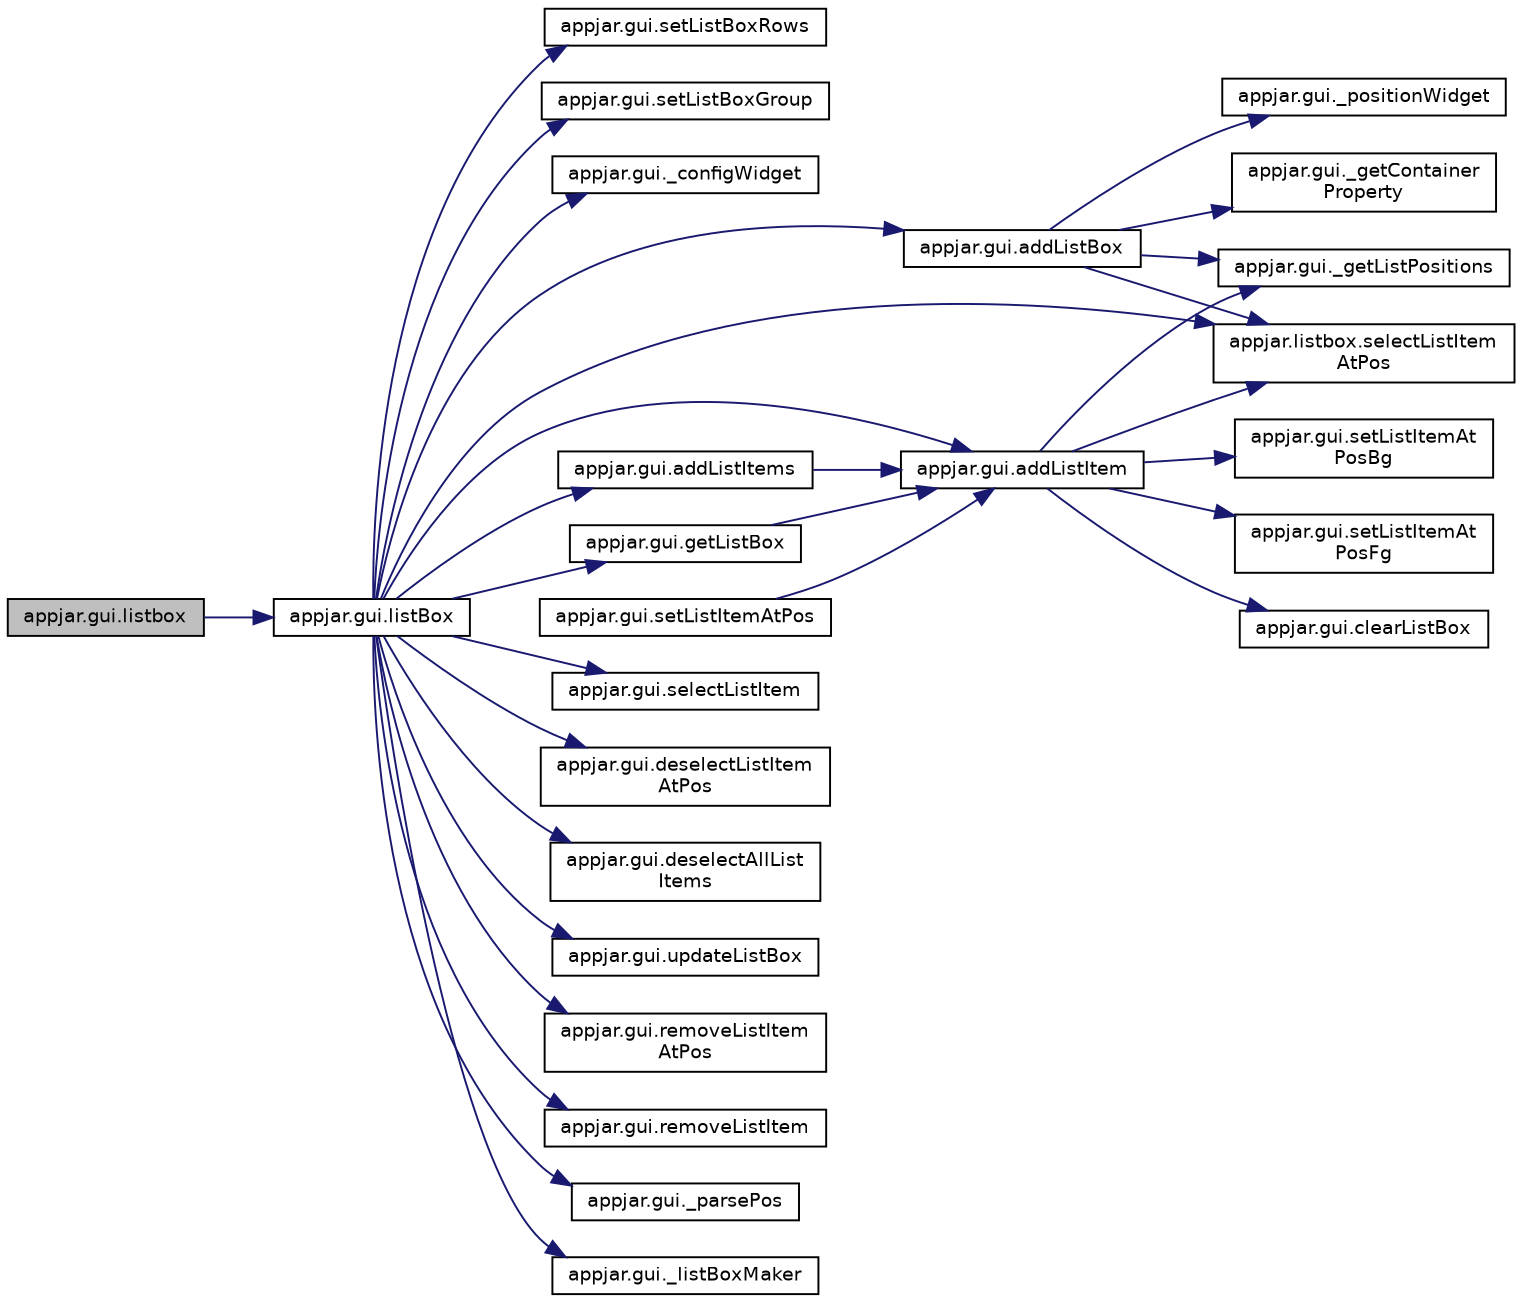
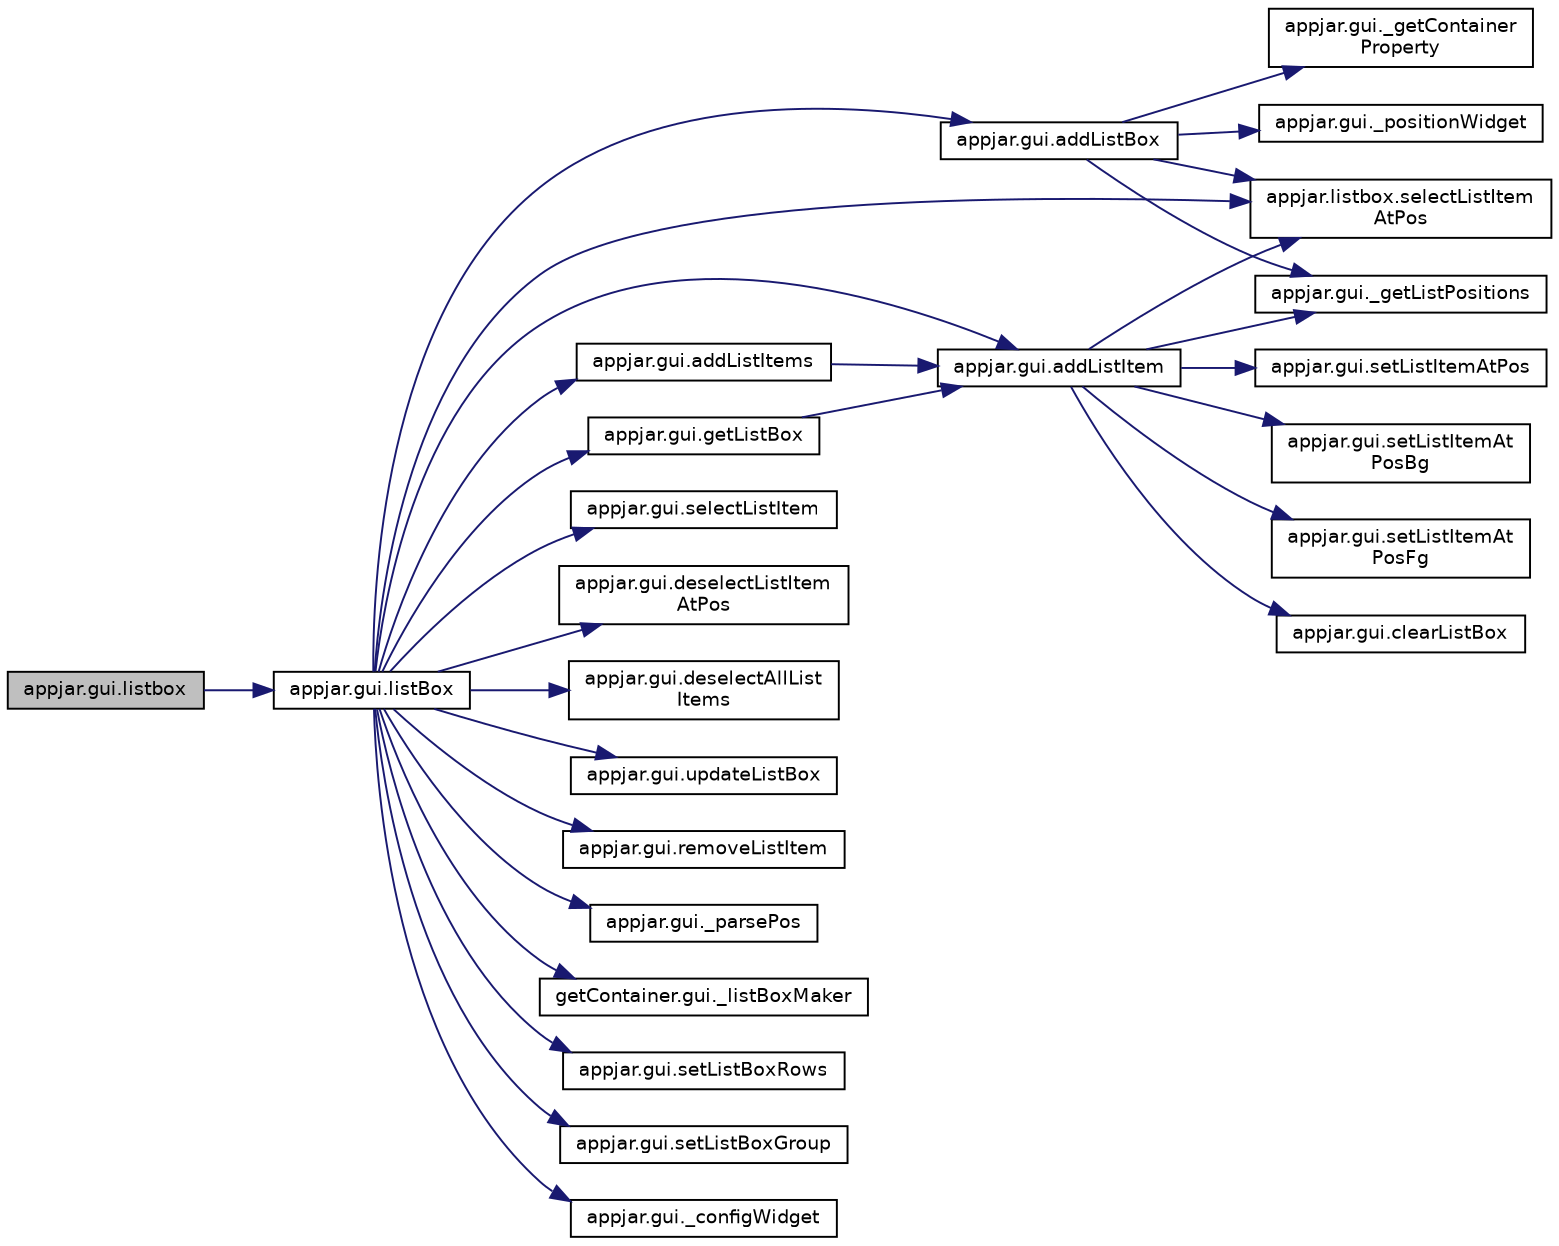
edge "appjar.gui.setListItemAtPos" -> "appjar.gui.addListItem": reversed
node "appjar.gui.removeListItem AtPos": removed
node "appjar.gui._listBoxMaker": label "appjar.gui._listBoxMaker" -> "getContainer.gui._listBoxMaker"
